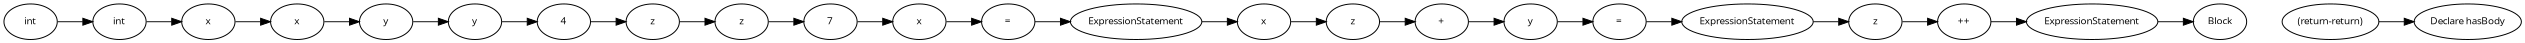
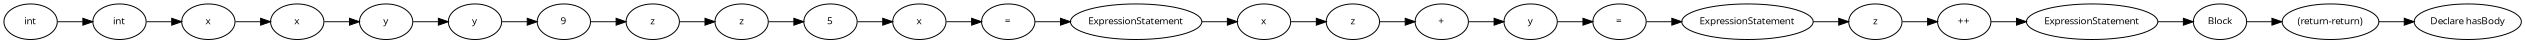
node "4": label "4" -> "9"
node "7": label "7" -> "5"
edge "Block" -> "(return-return)": added
